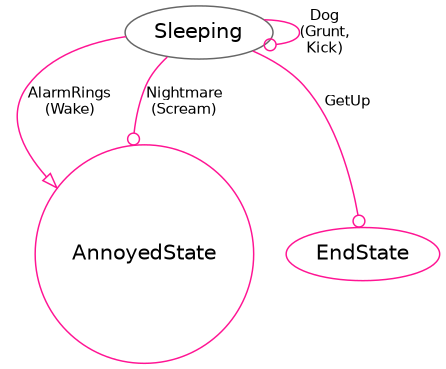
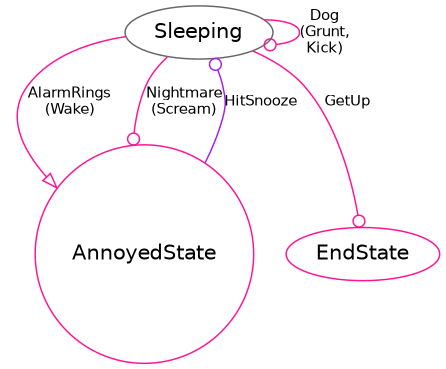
edge "AnnoyedState" -> "Sleeping": added, label "HitSnooze"
